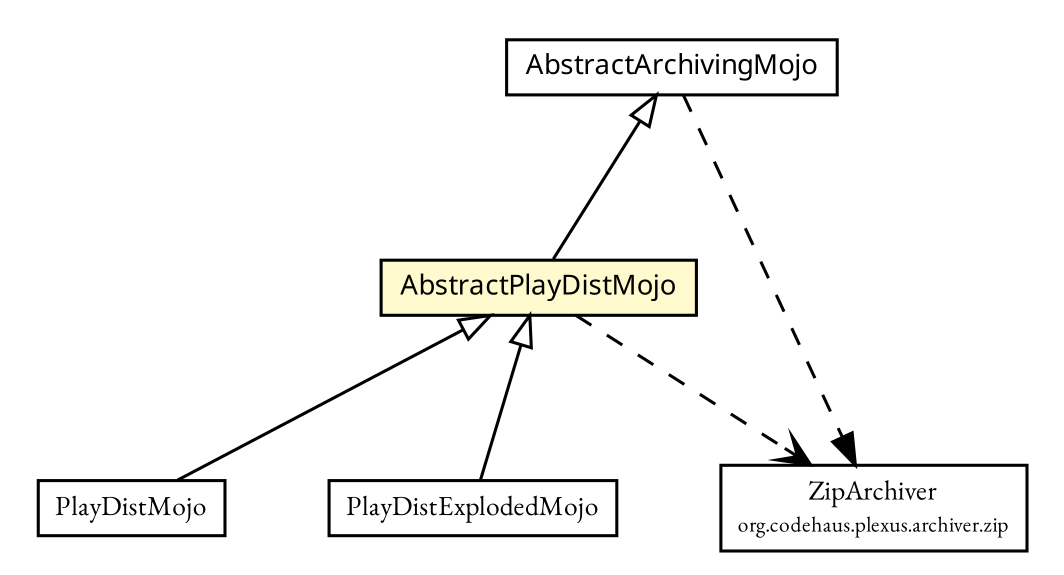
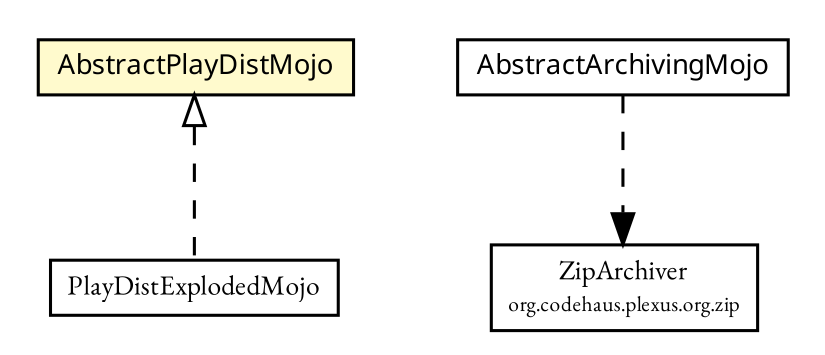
edge "AbstractPlayDistMojo" -> "AbstractArchivingMojo": removed
edge "AbstractPlayDistMojo" -> "ZipArchiver": removed
edge "PlayDistExplodedMojo" -> "AbstractPlayDistMojo": style solid -> dashed
node "PlayDistMojo": removed
node "ZipArchiver": text "org.codehaus.plexus.archiver.zip" -> "org.codehaus.plexus.org.zip"
